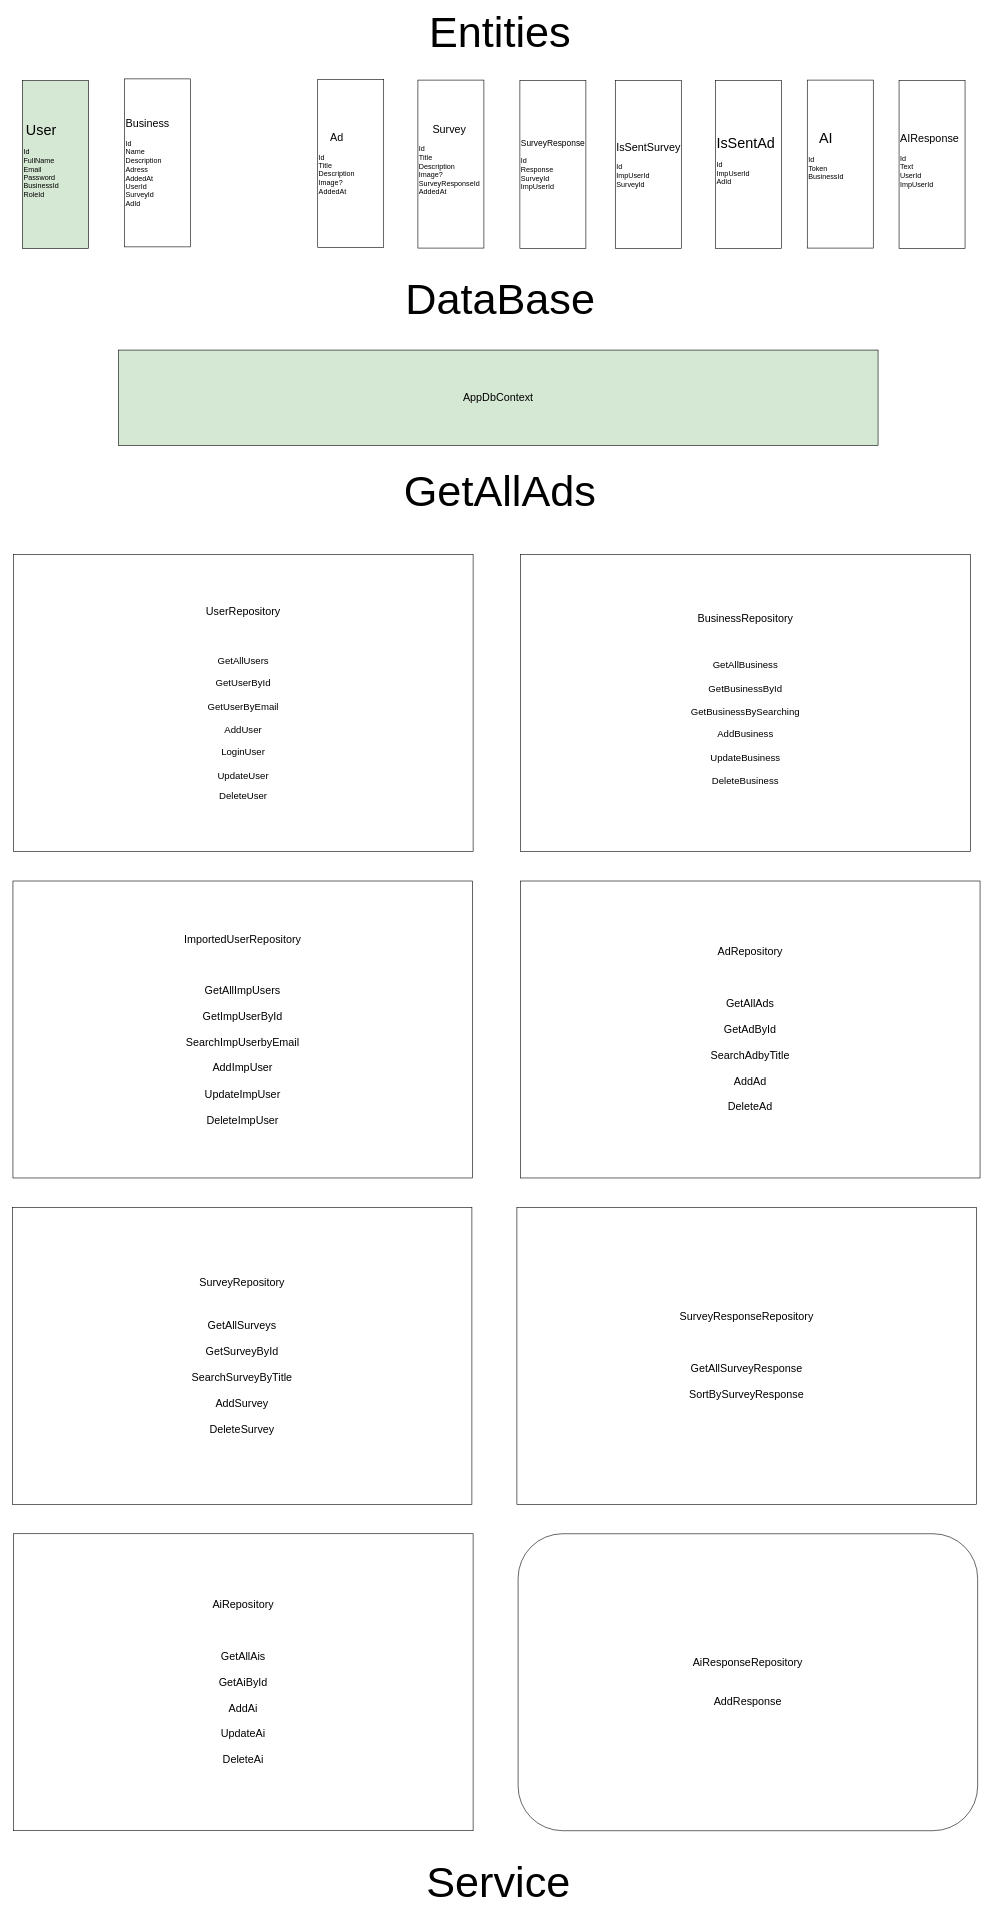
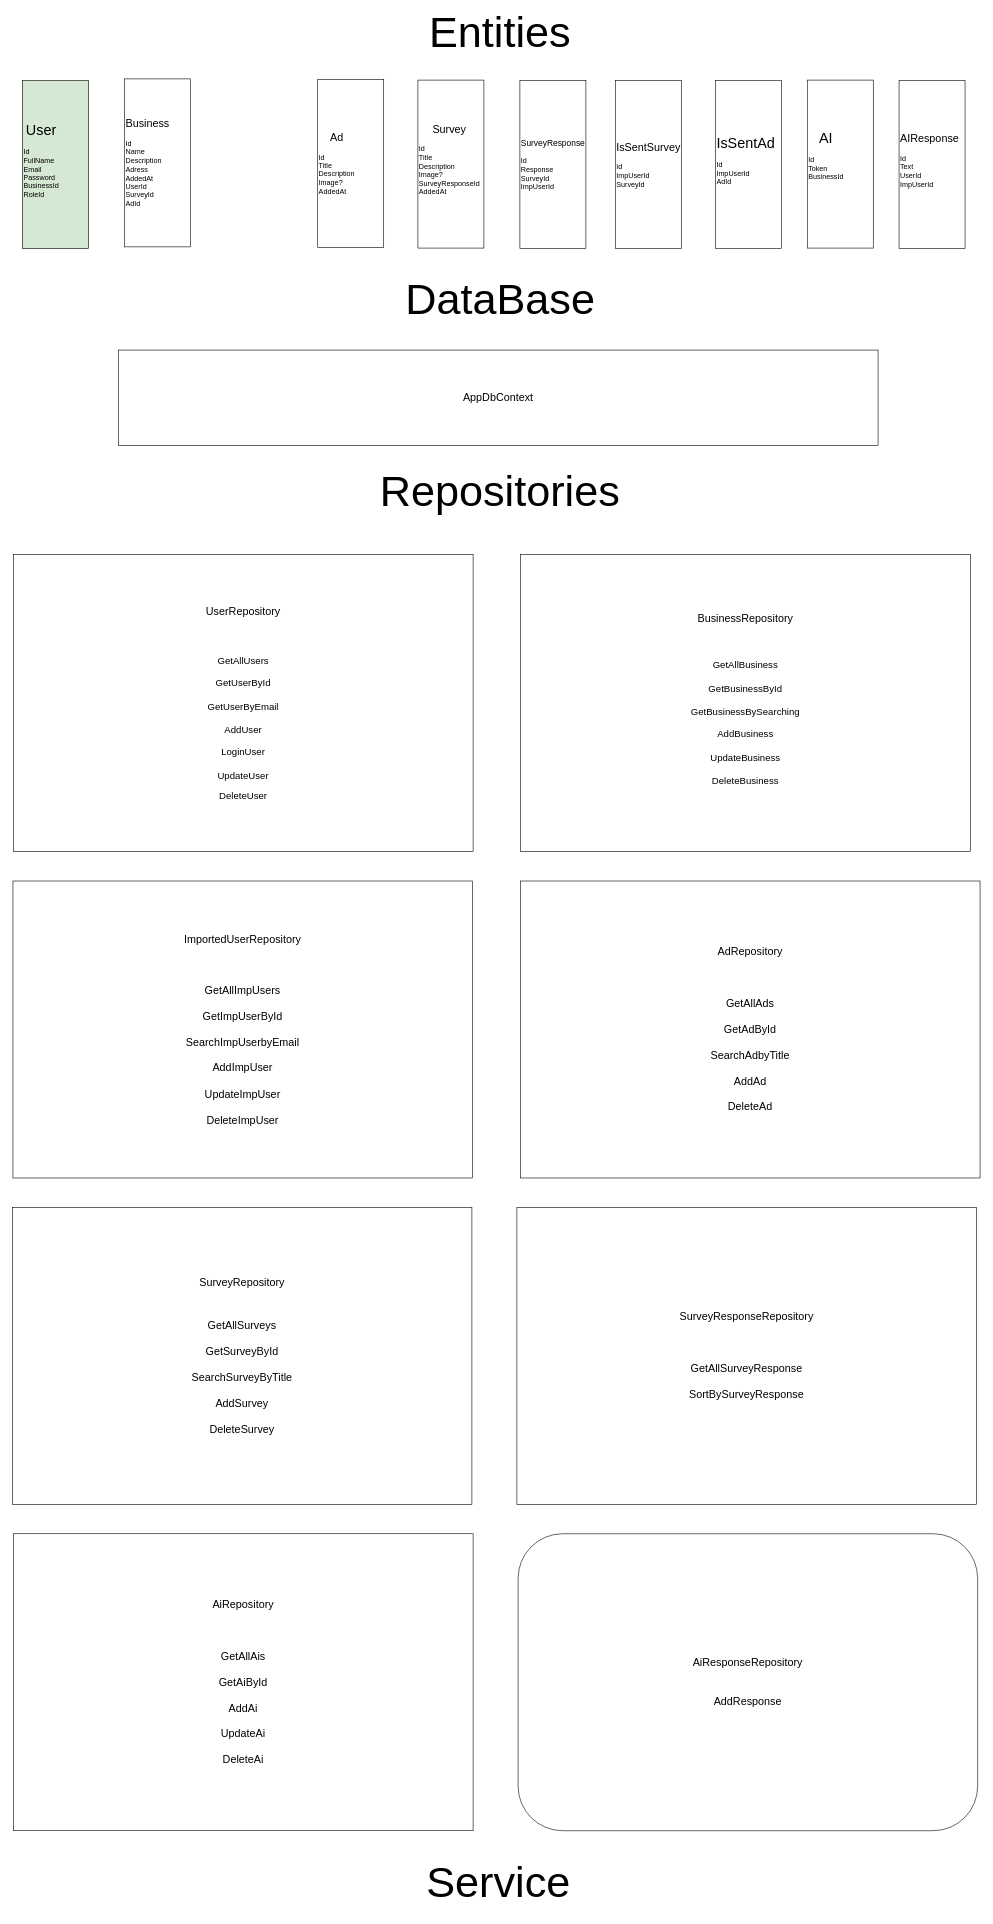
node "AppDbContext": fillcolor #d5e8d4 -> #ffffff
node "GetAllAds": label "GetAllAds" -> "Repositories"
